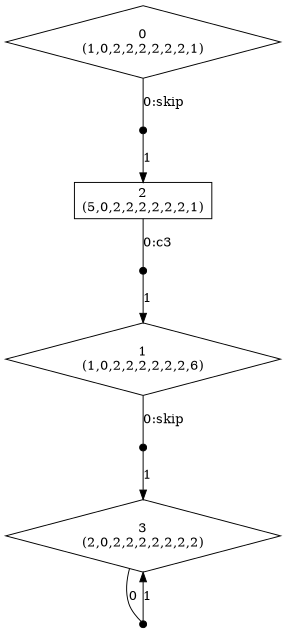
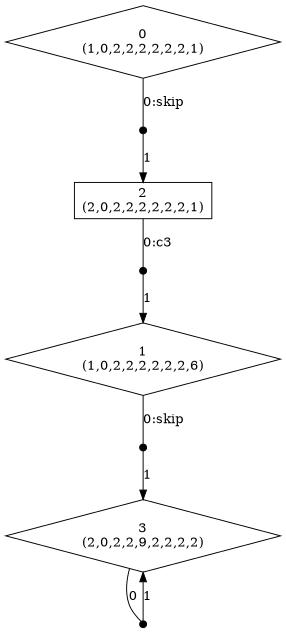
node "2 (5,0,2,2,2,2,2,2,1)": label "2 (5,0,2,2,2,2,2,2,1)" -> "2 (2,0,2,2,2,2,2,2,1)"
node "3 (2,0,2,2,2,2,2,2,2)": label "3 (2,0,2,2,2,2,2,2,2)" -> "3 (2,0,2,2,9,2,2,2,2)"
